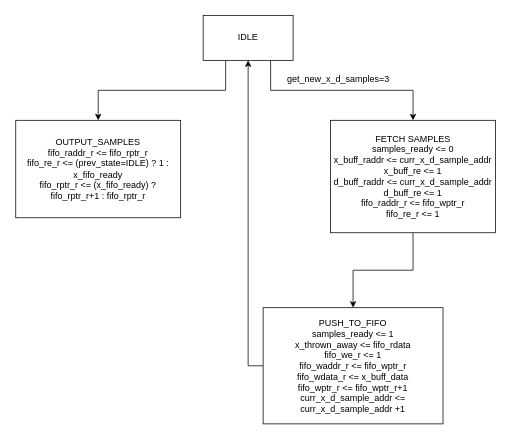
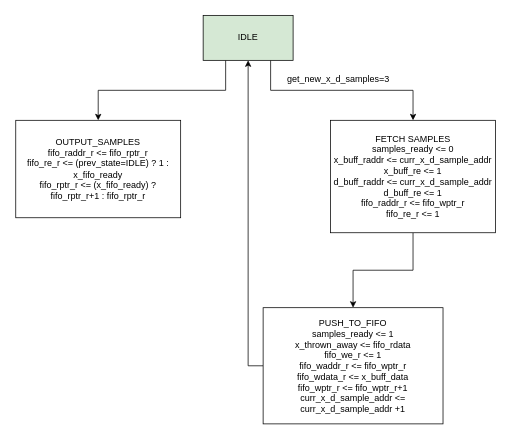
node "IDLE": fillcolor #ffffff -> #d5e8d4
